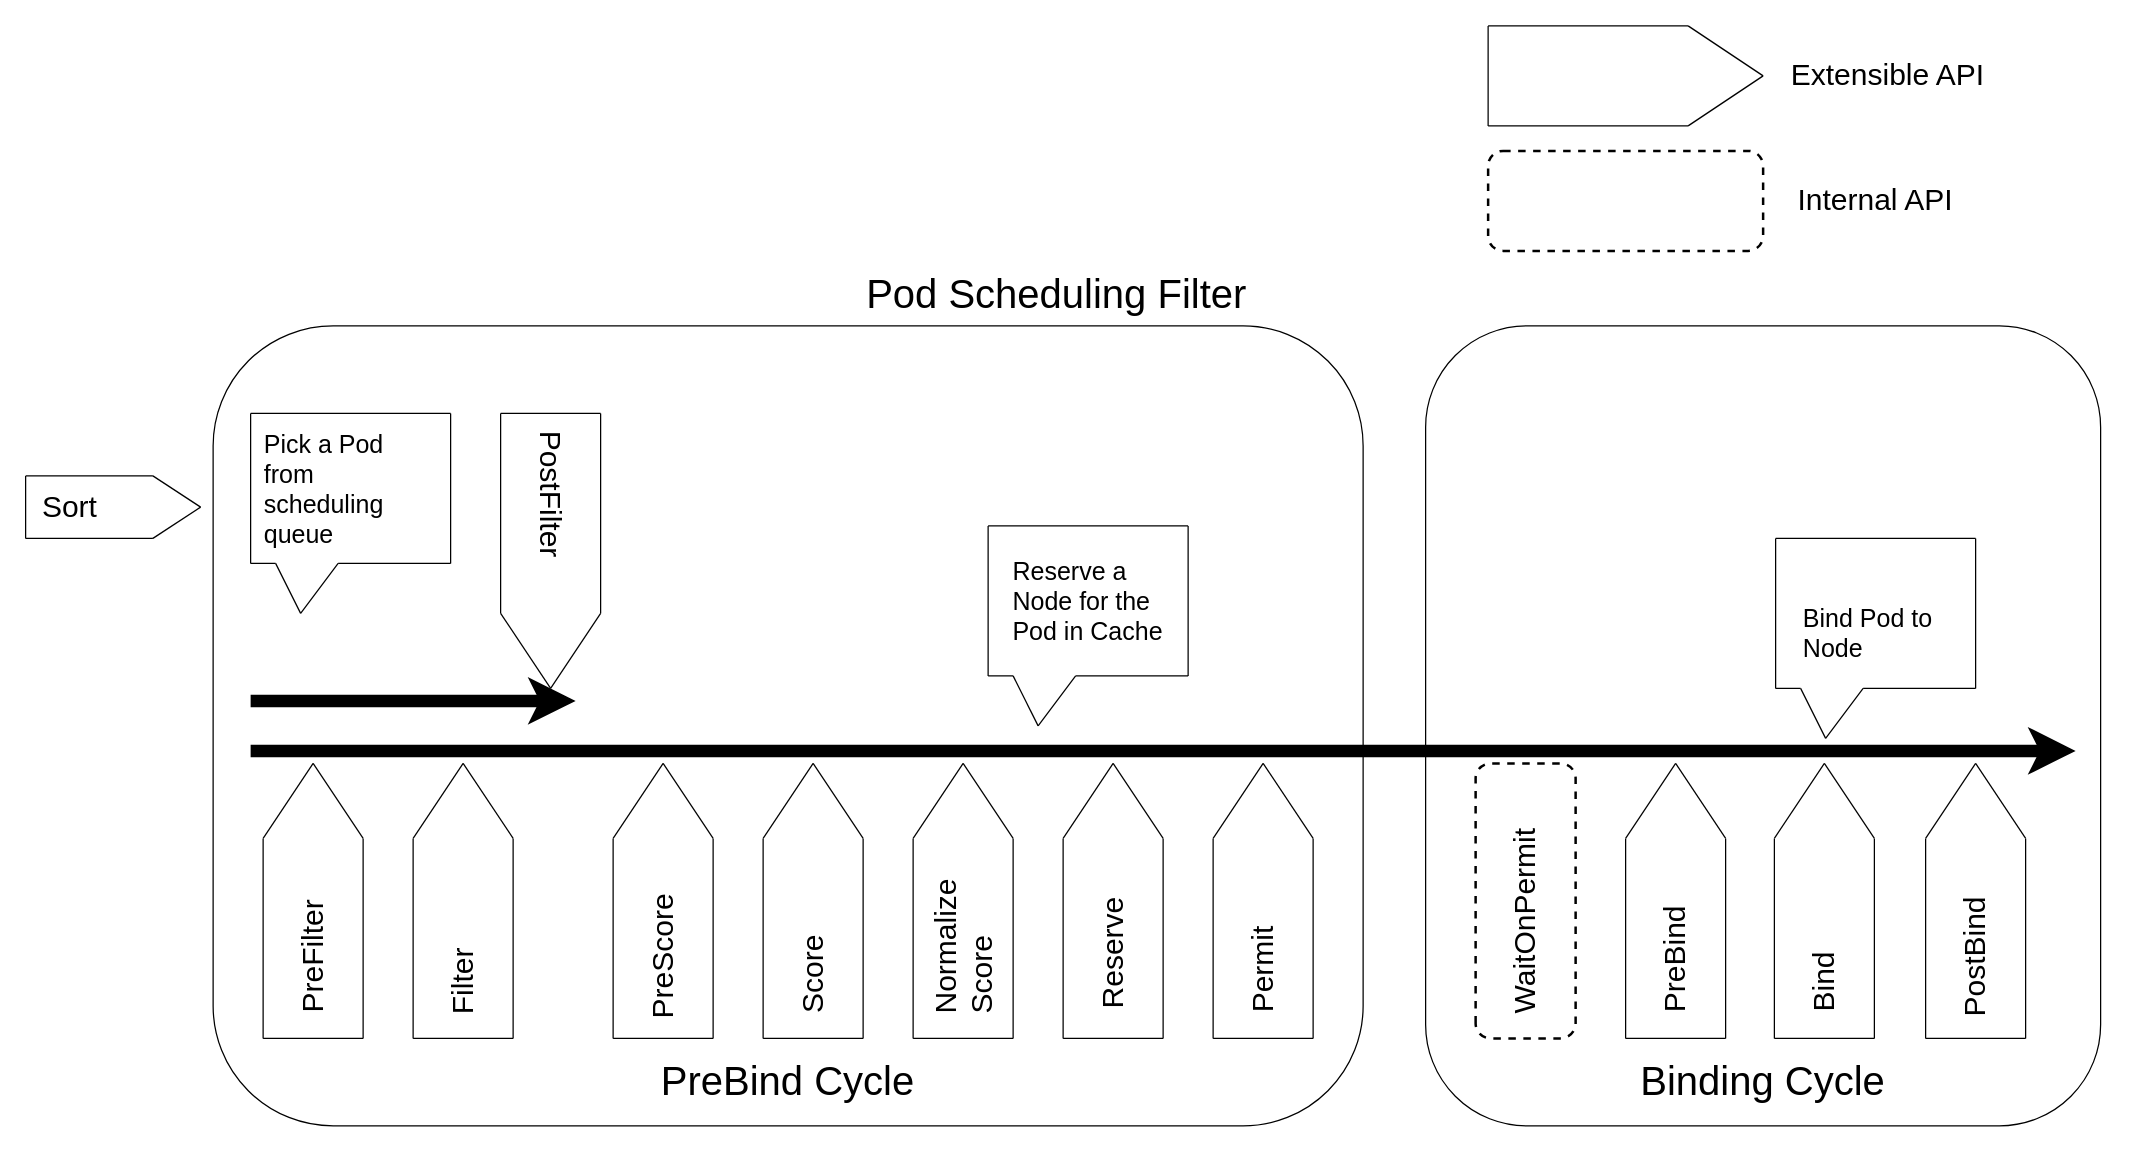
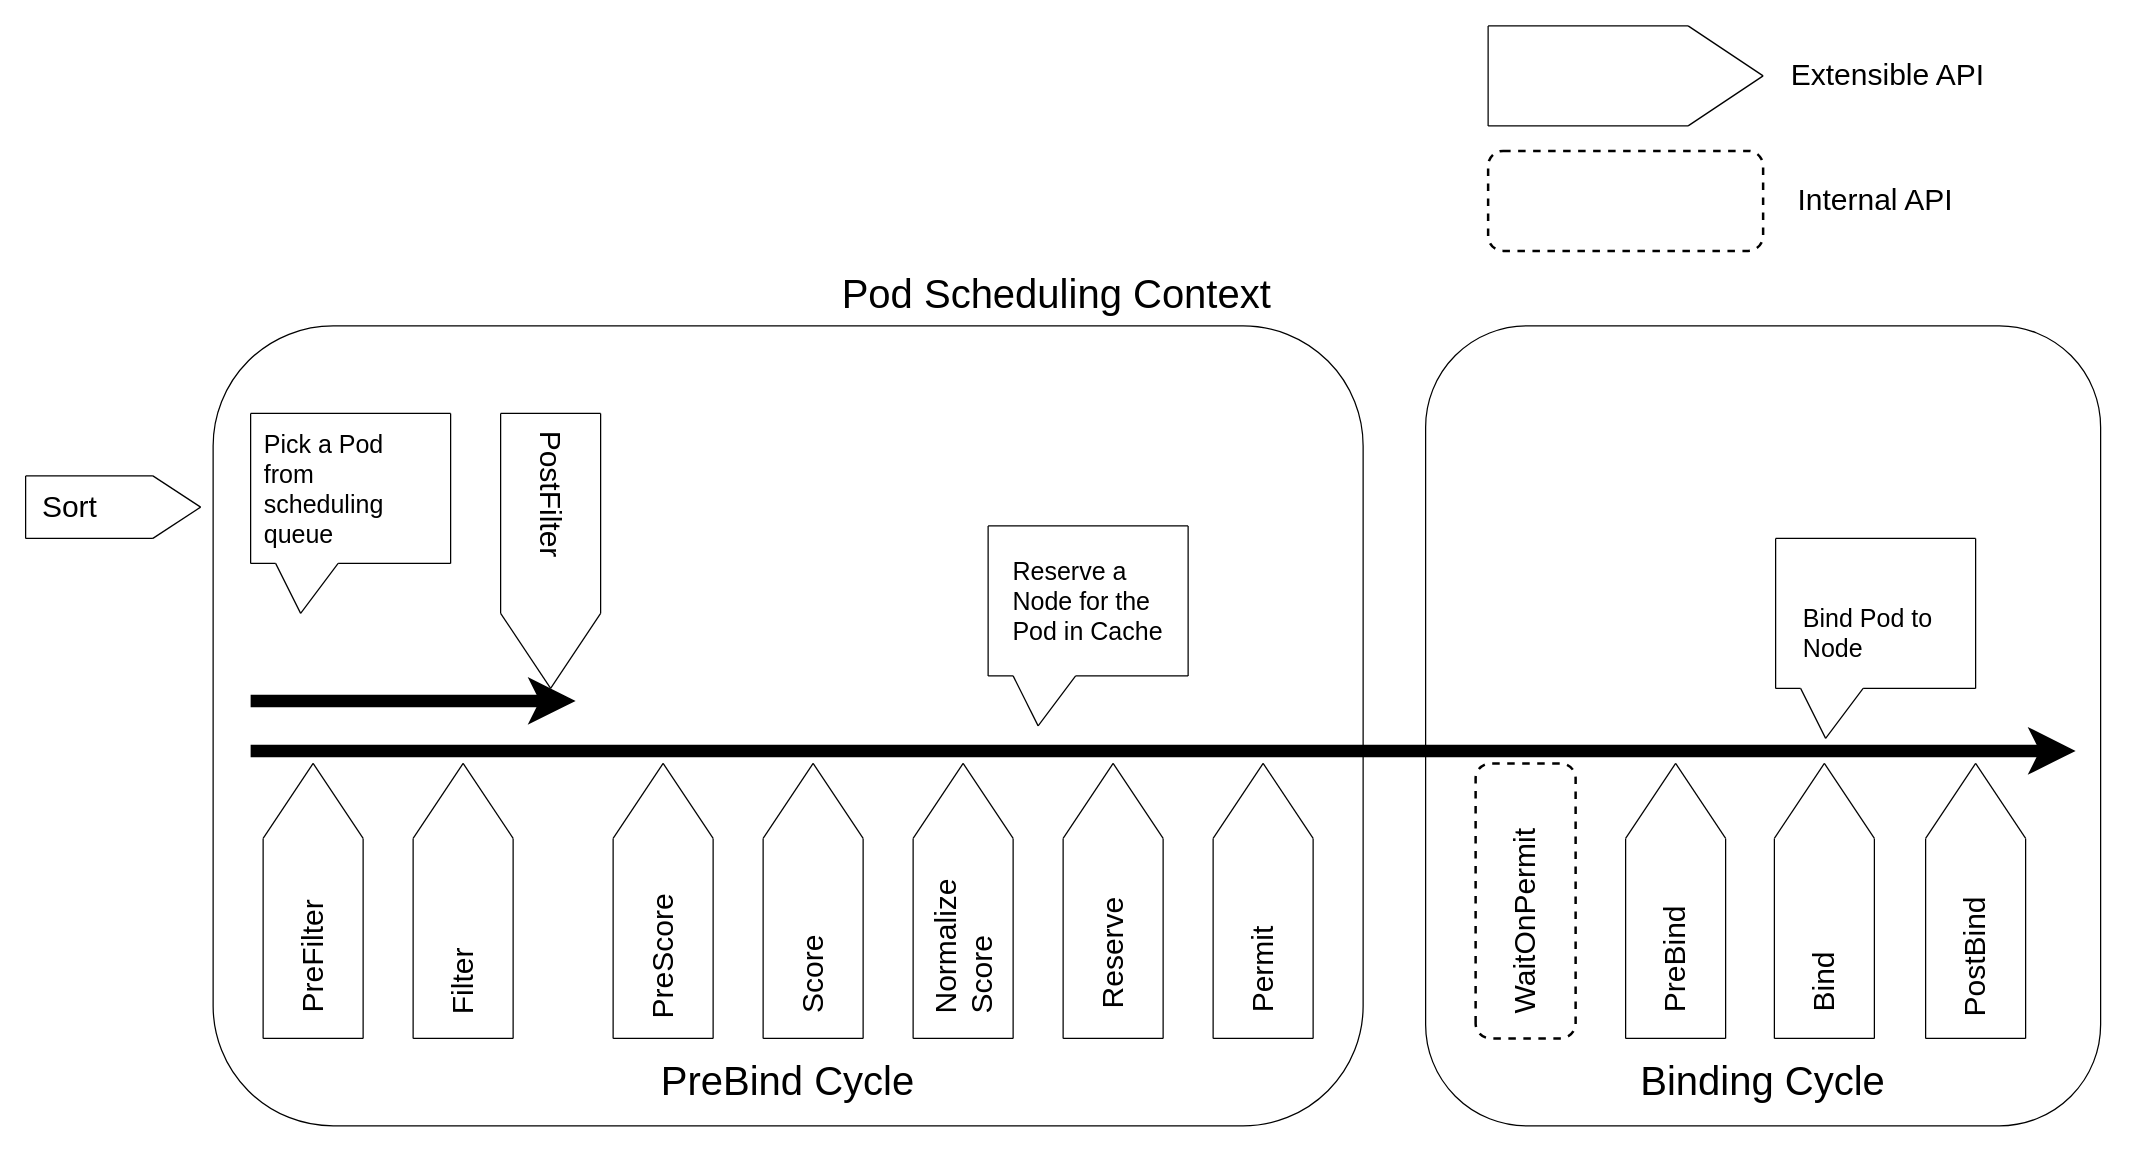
node "Pod Scheduling Filter": label "Pod Scheduling Filter" -> "Pod Scheduling Context"
